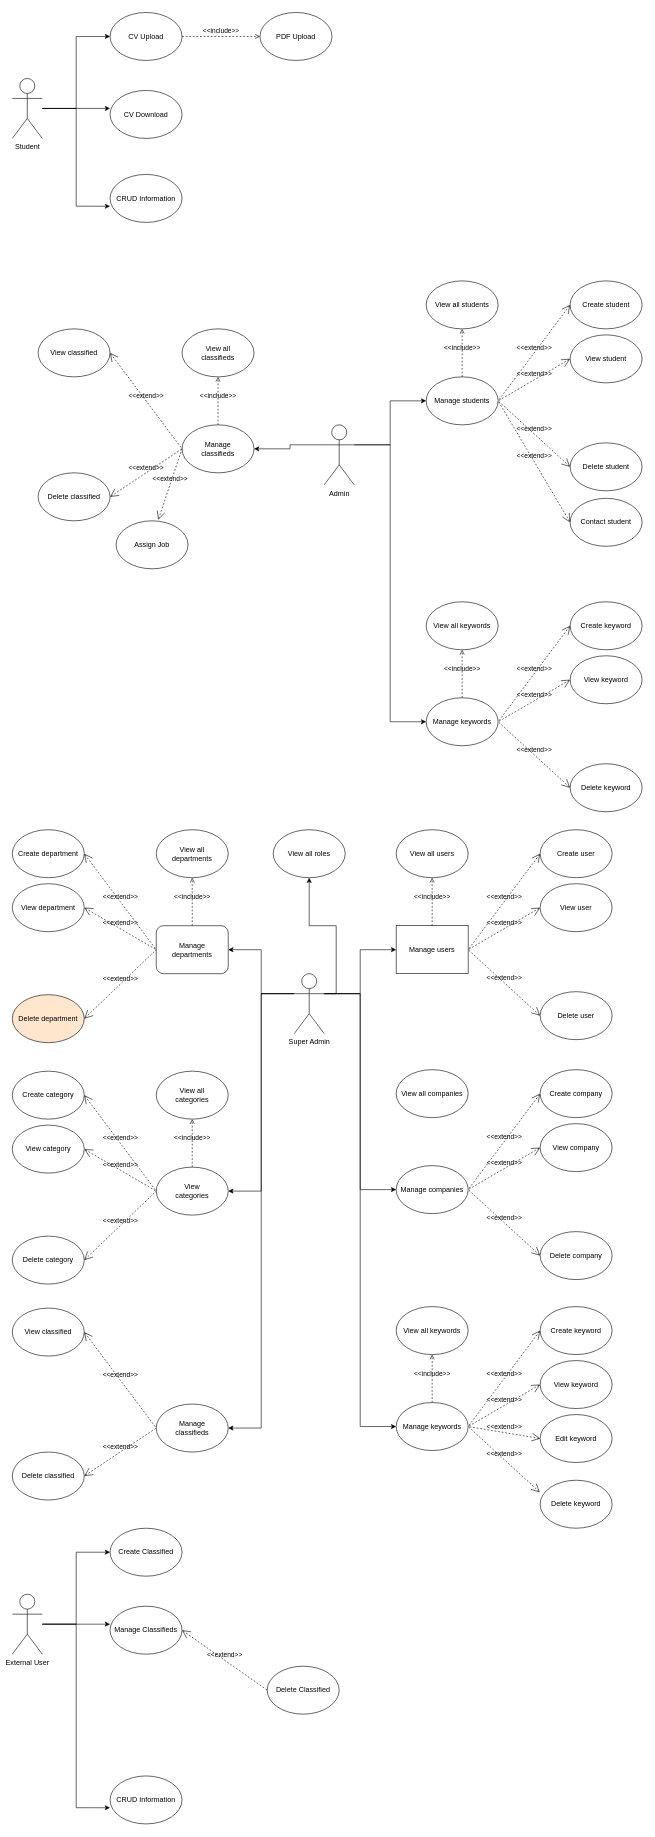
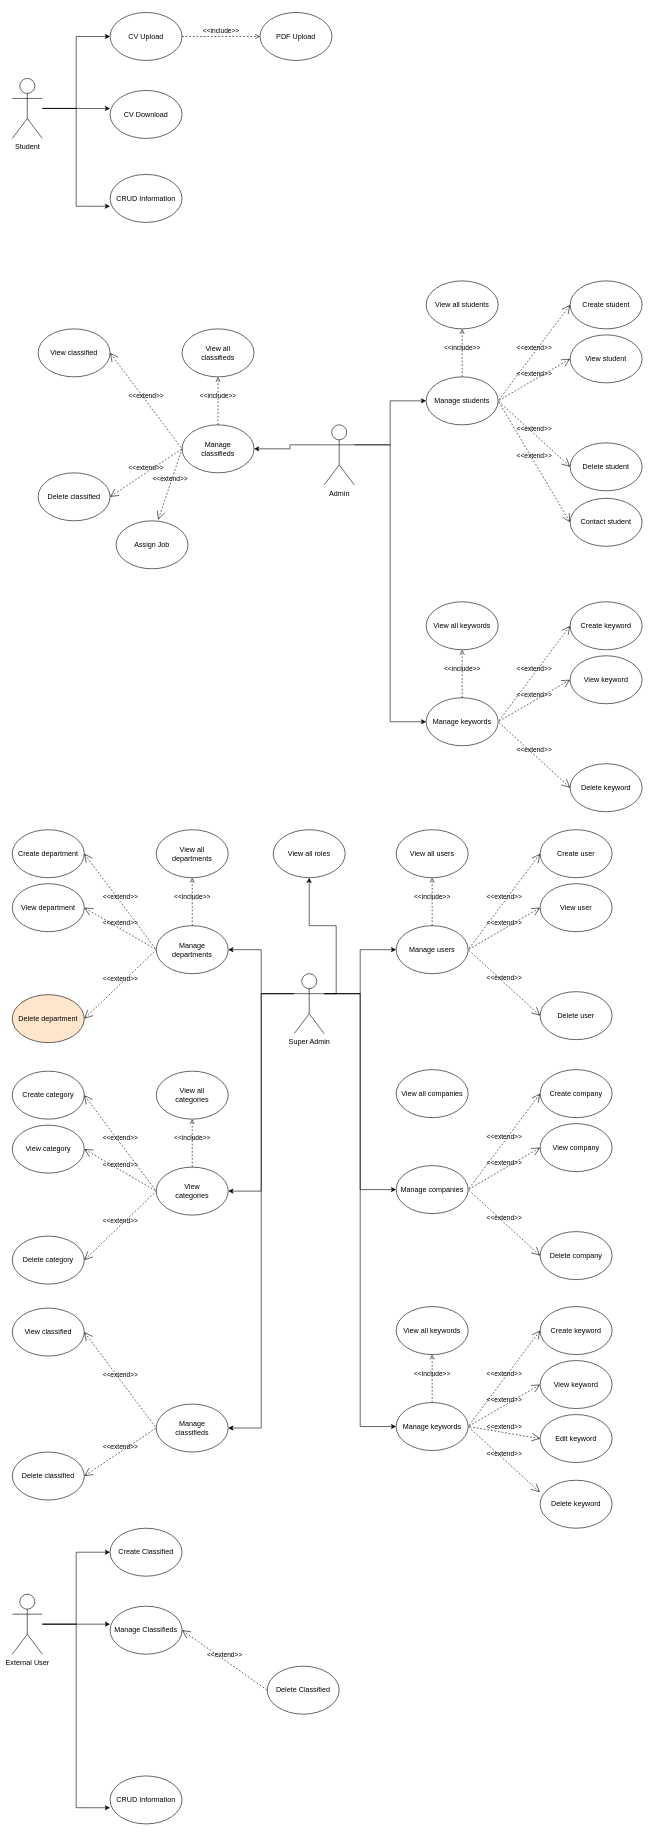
node "Manage departments": shape rounded rectangle -> ellipse
node "Manage users": shape rectangle -> ellipse
